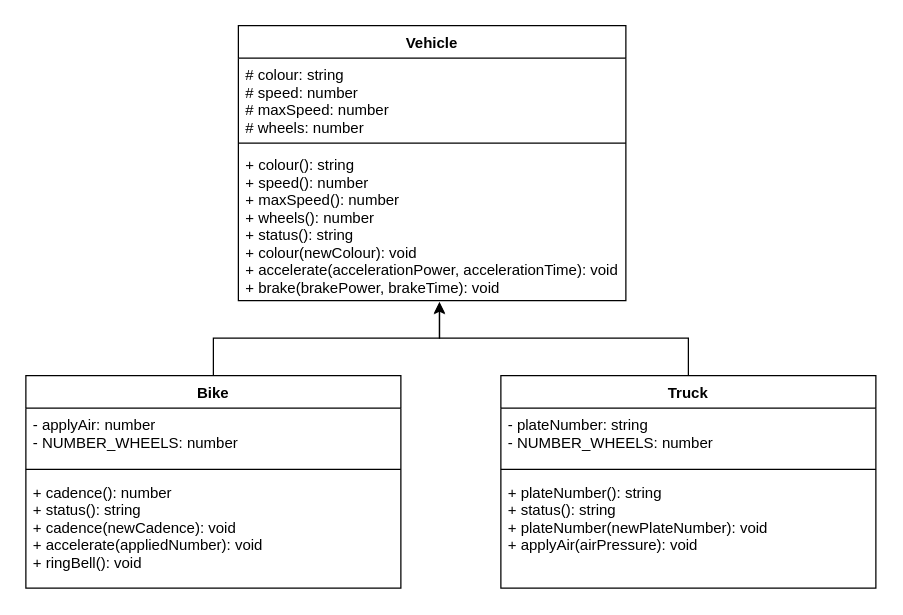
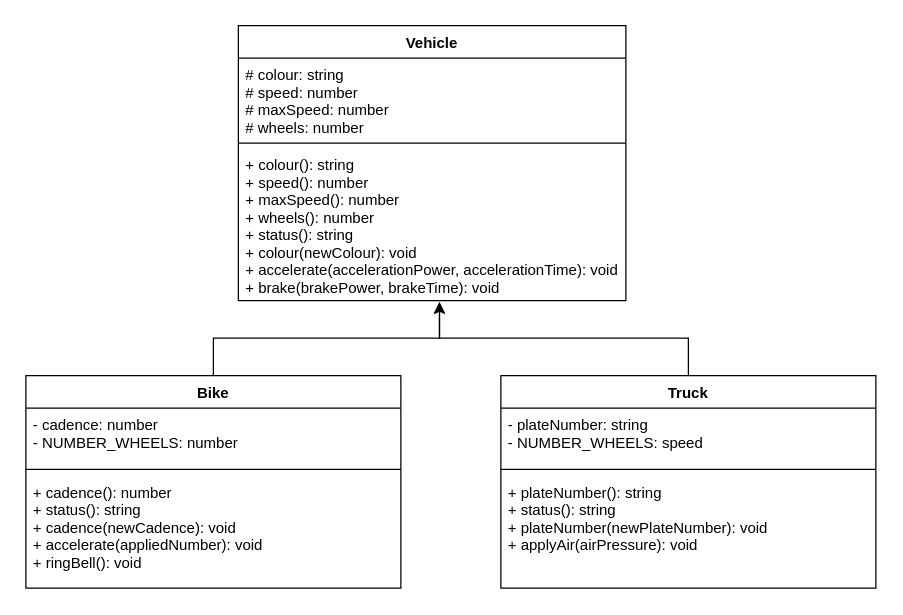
node "- applyAir: number - NUMBER_WHEELS: number": label "- applyAir: number - NUMBER_WHEELS: number" -> "- cadence: number - NUMBER_WHEELS: number"
node "- plateNumber: string - NUMBER_WHEELS: number": label "- plateNumber: string - NUMBER_WHEELS: number" -> "- plateNumber: string - NUMBER_WHEELS: speed"
